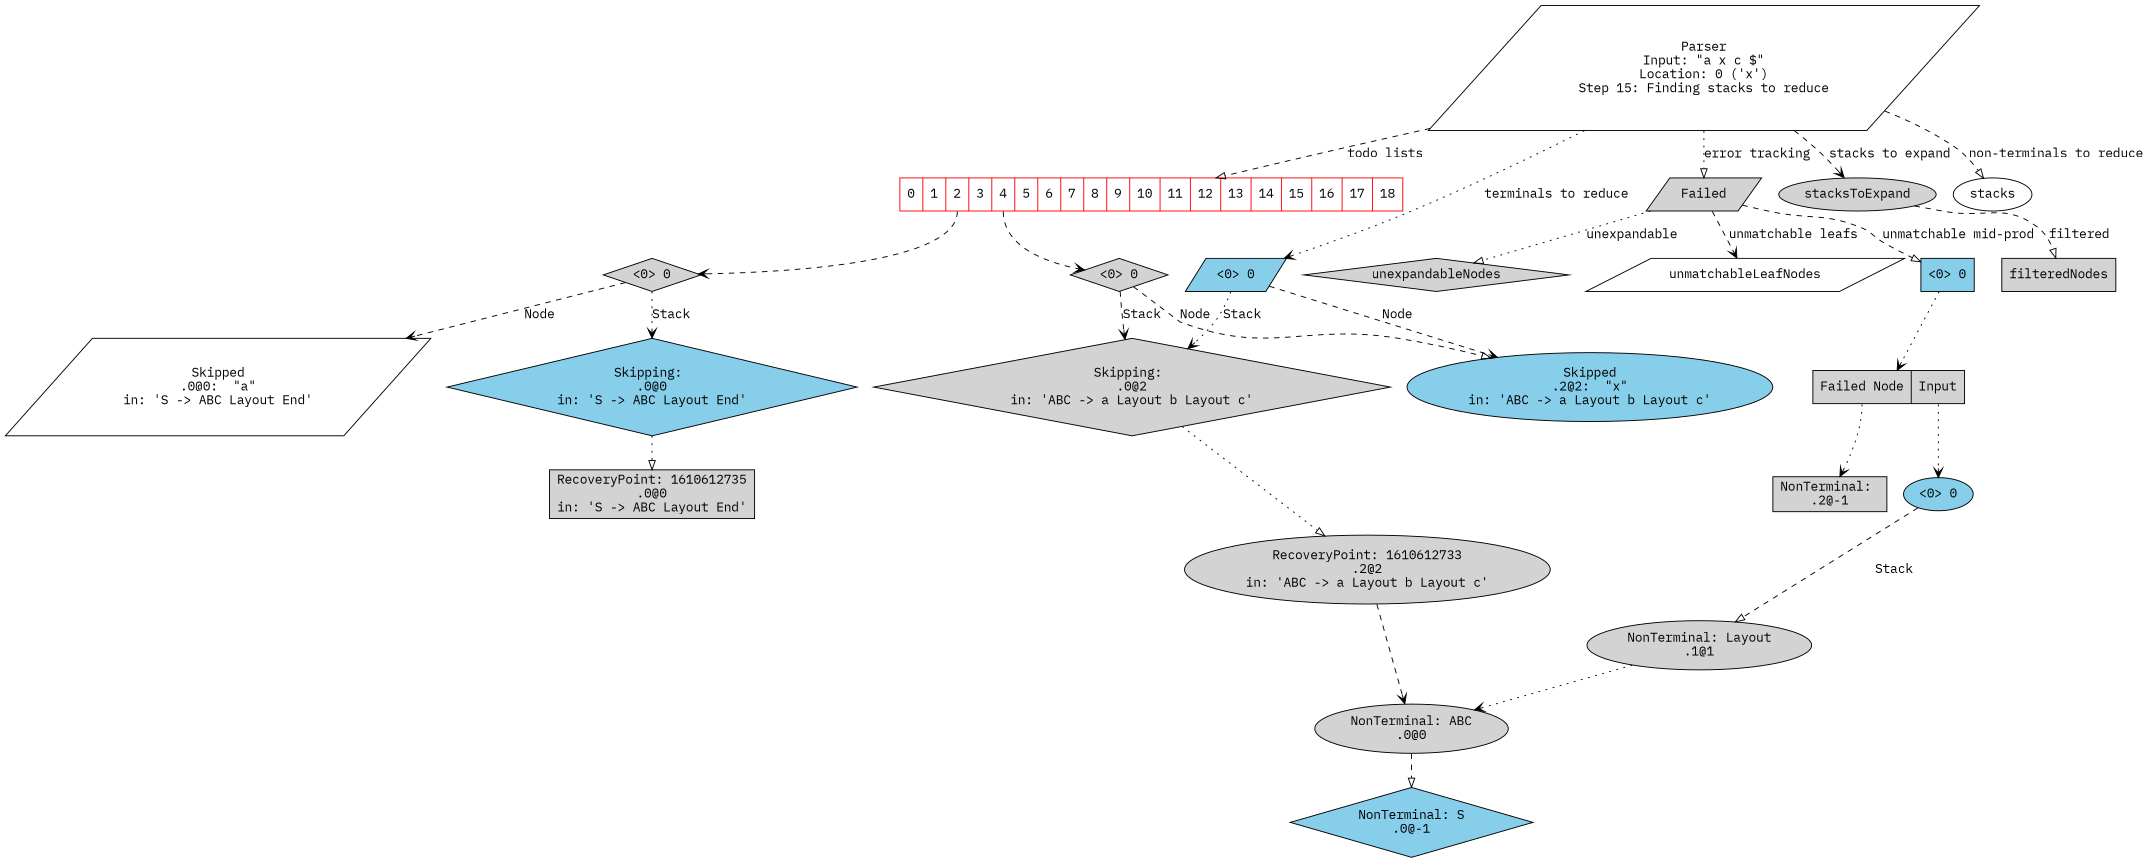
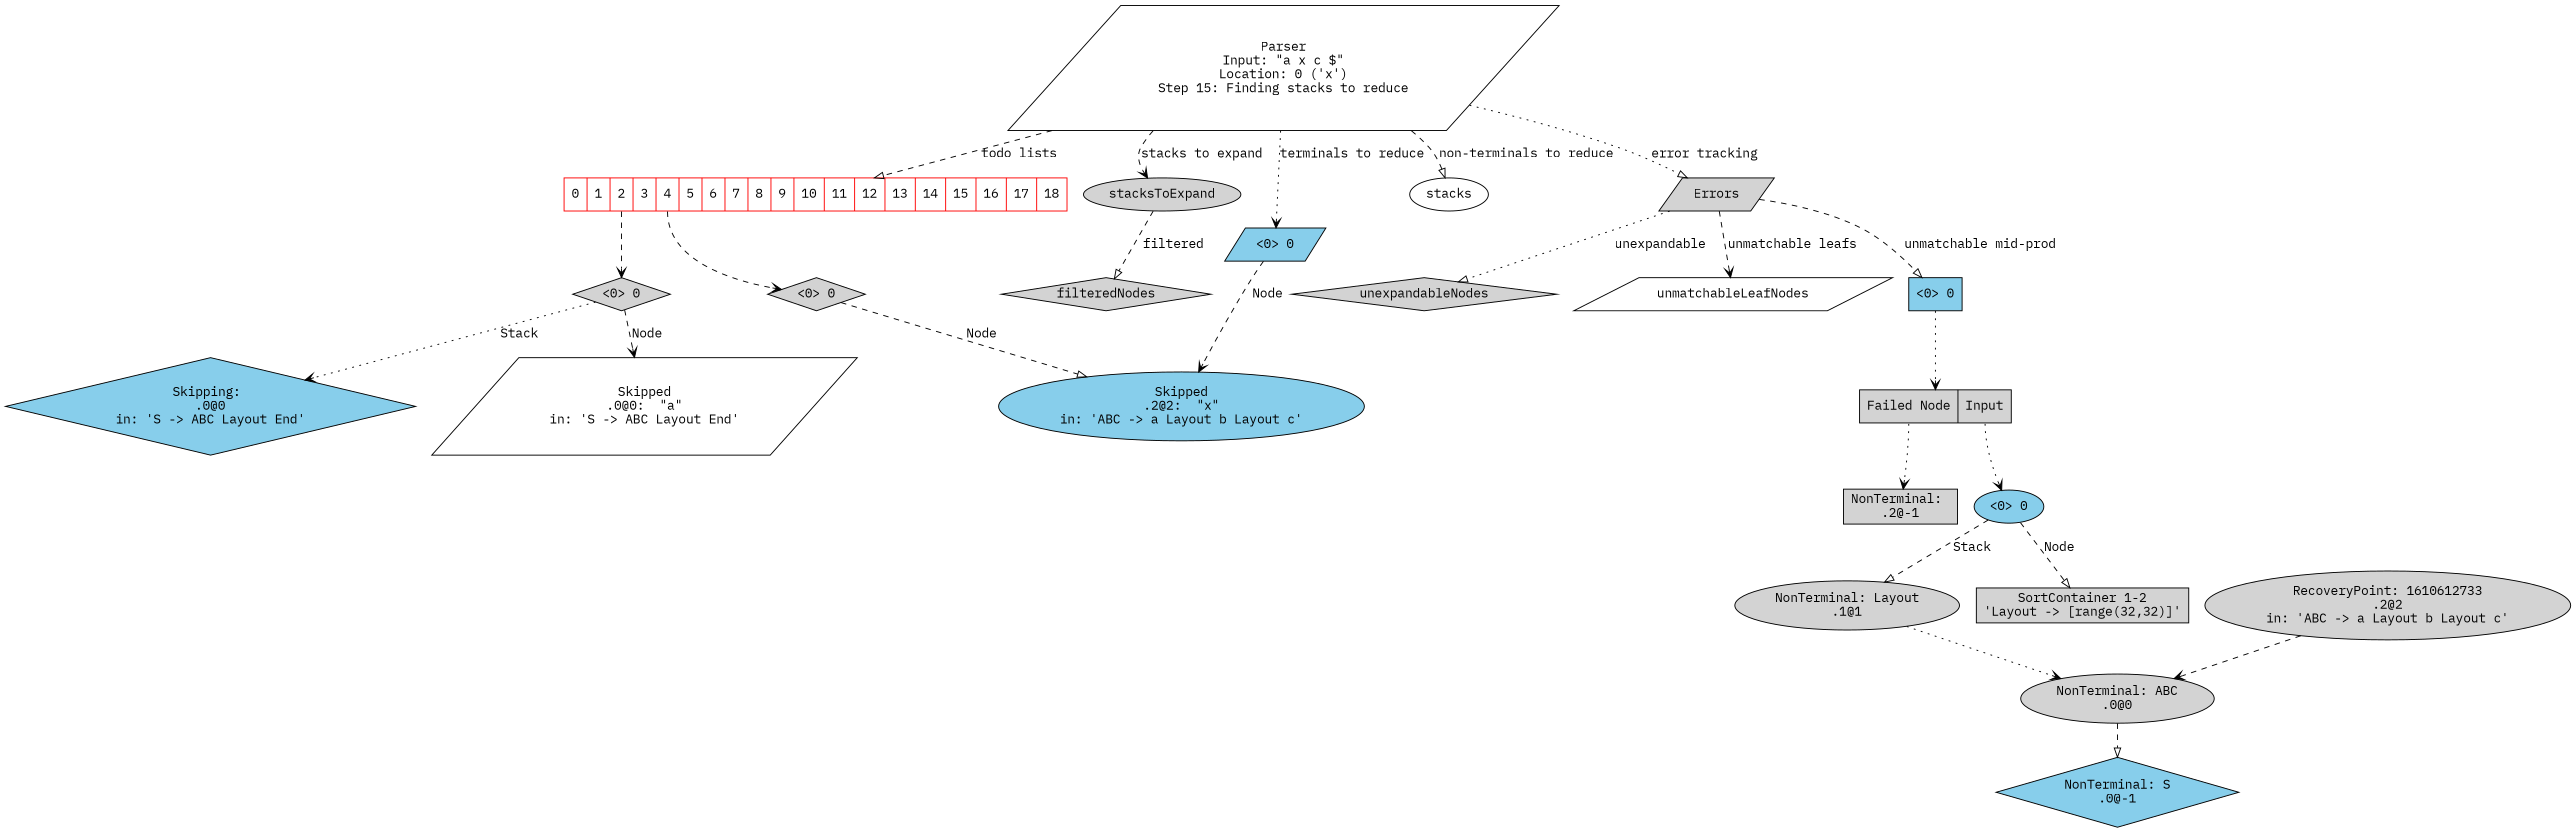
node "Failed": label "Failed" -> "Errors"
node "filteredNodes": shape box -> diamond
node "Skipping: .0@2 in: 'ABC -> a Layout b Layout c'": removed
node "RecoveryPoint: 1610612735 .0@0 in: 'S -> ABC Layout End'": removed
node "SortContainer 1-2 'Layout -> [range(32,32)]'": added
